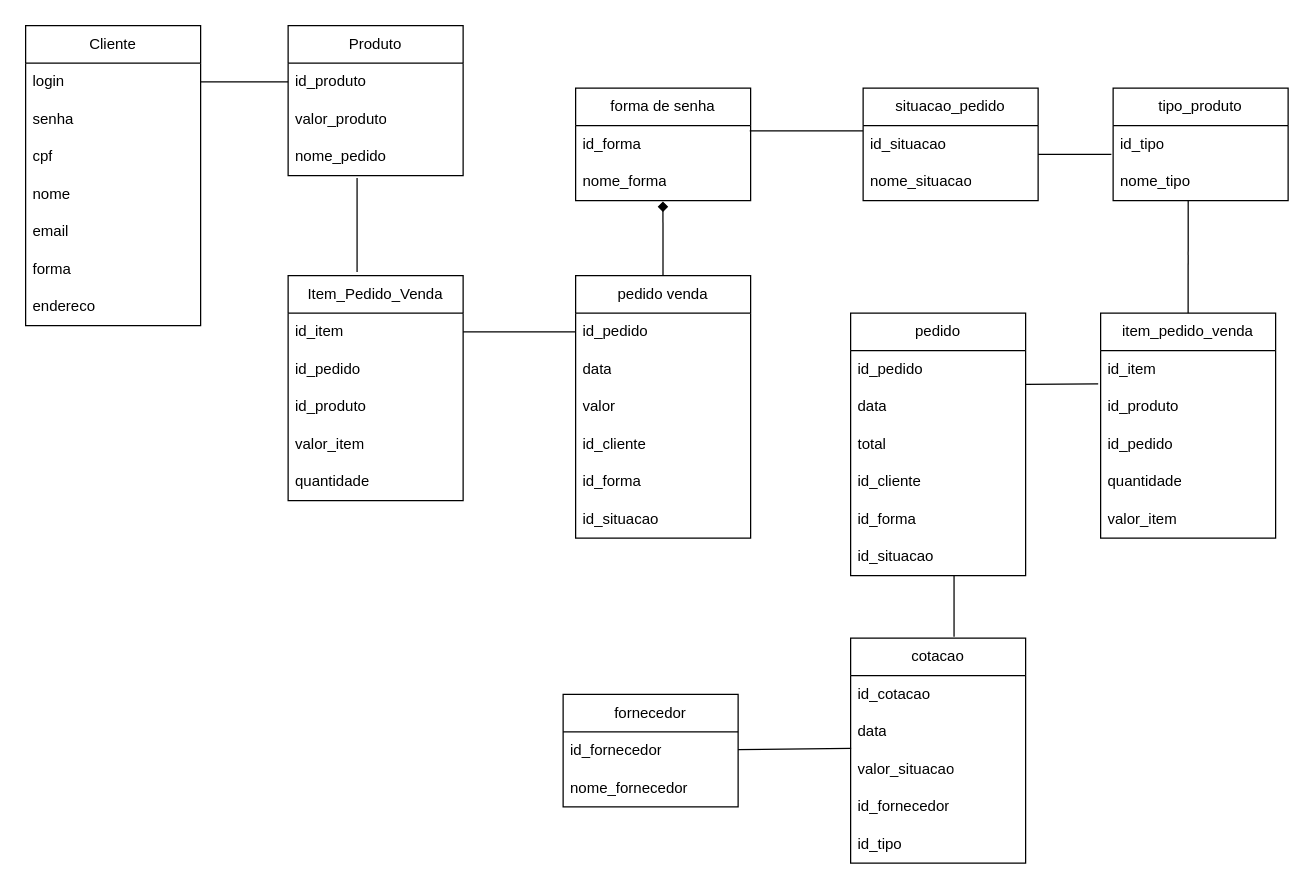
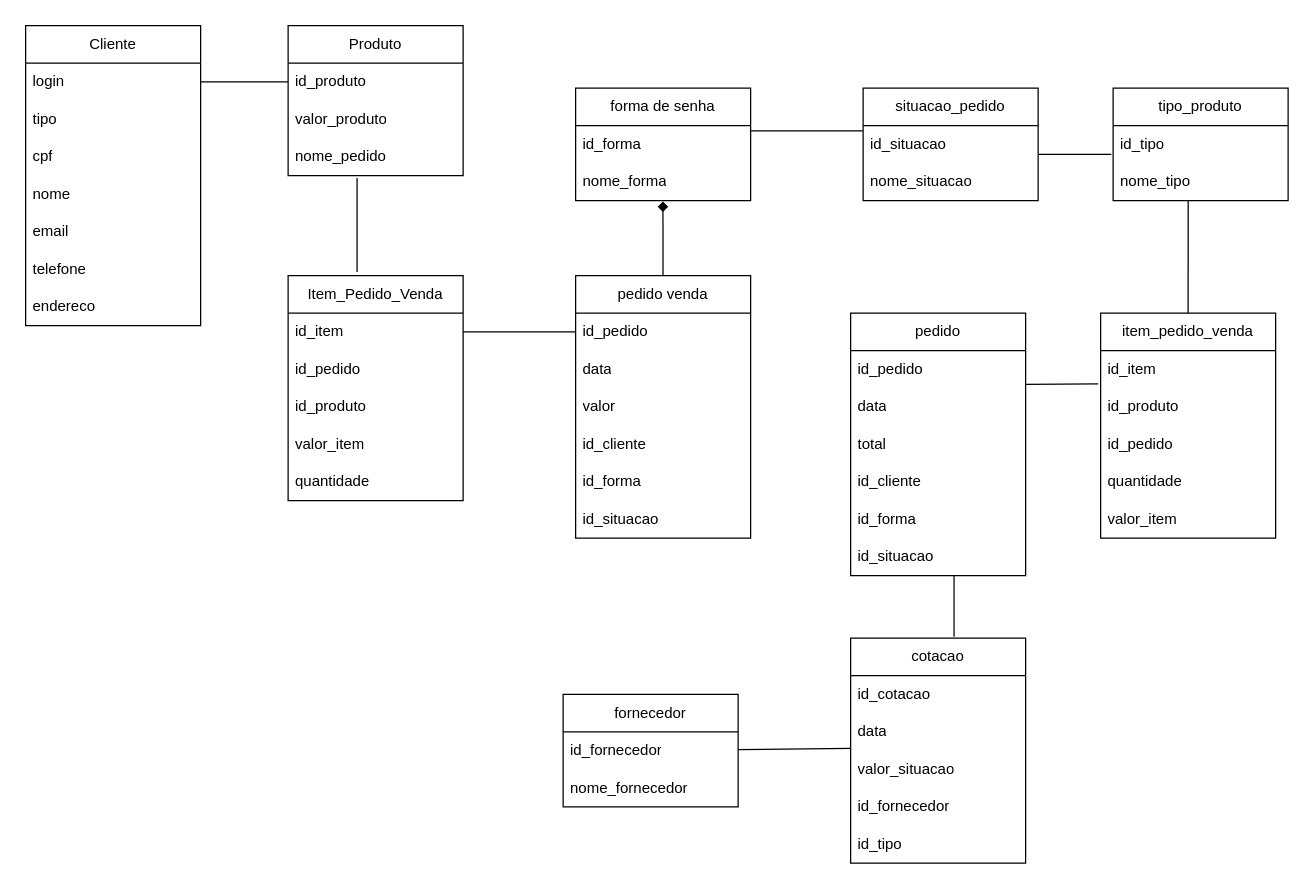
node "senha": label "senha" -> "tipo"
node "forma": label "forma" -> "telefone"
